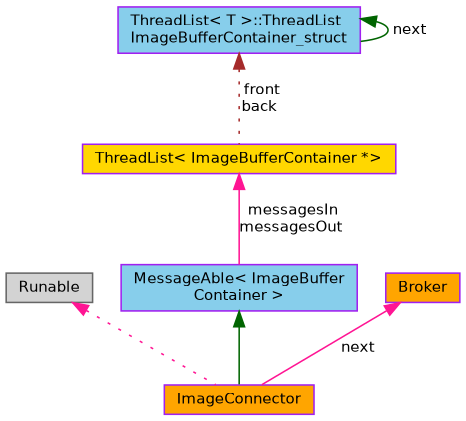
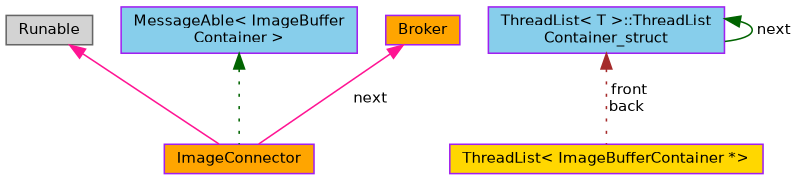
node "ThreadList< T >::ThreadList ImageBufferContainer_struct": label "ThreadList< T >::ThreadList ImageBufferContainer_struct" -> "ThreadList< T >::ThreadList Container_struct"
edge "MessageAble< ImageBuffer Container >" -> "ThreadList< ImageBufferContainer *>": removed, label "messagesIn messagesOut"
edge "ImageConnector" -> "Runable": style dotted -> solid
edge "ImageConnector" -> "MessageAble< ImageBuffer Container >": style solid -> dotted
